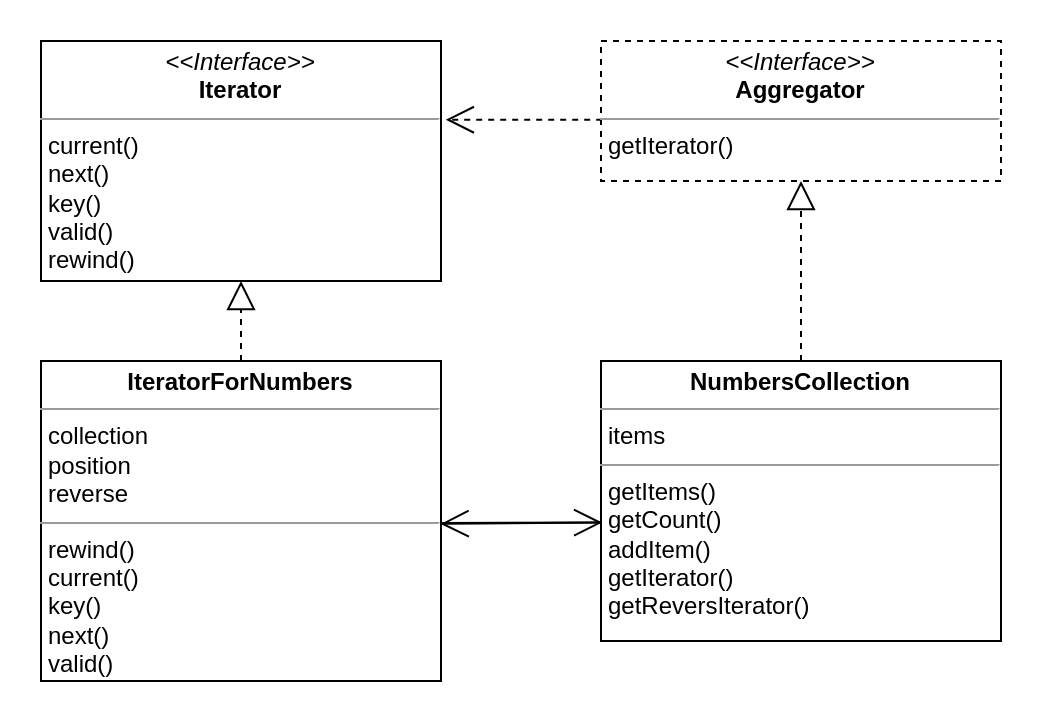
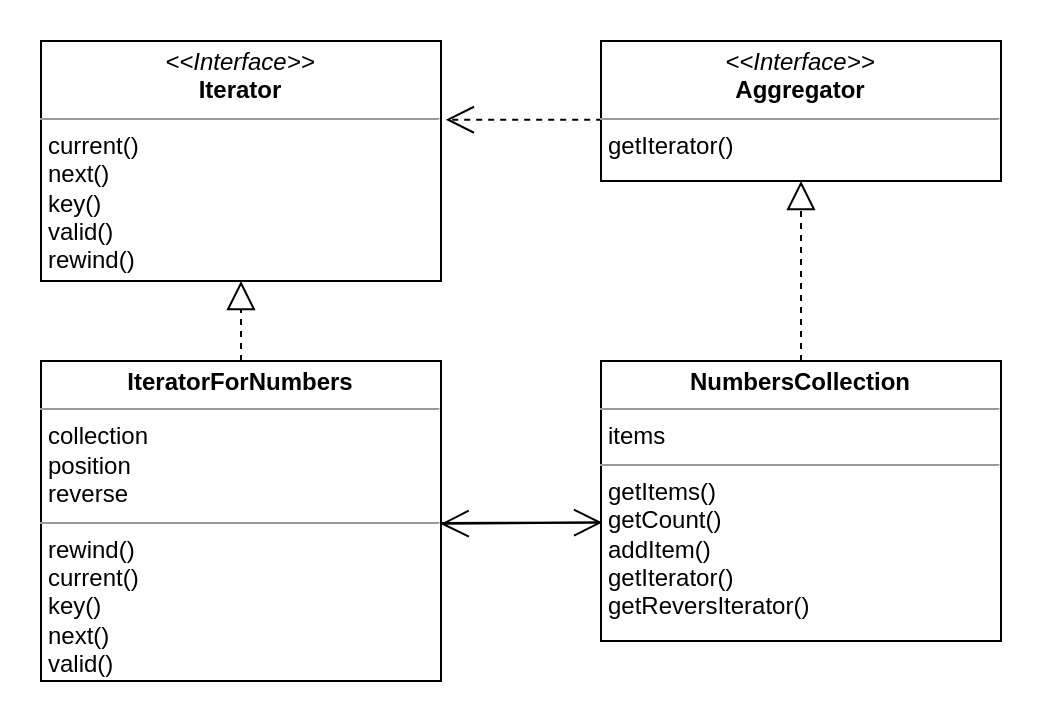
node "<<Interface>> Aggregator getIterator()": style dashed -> solid
